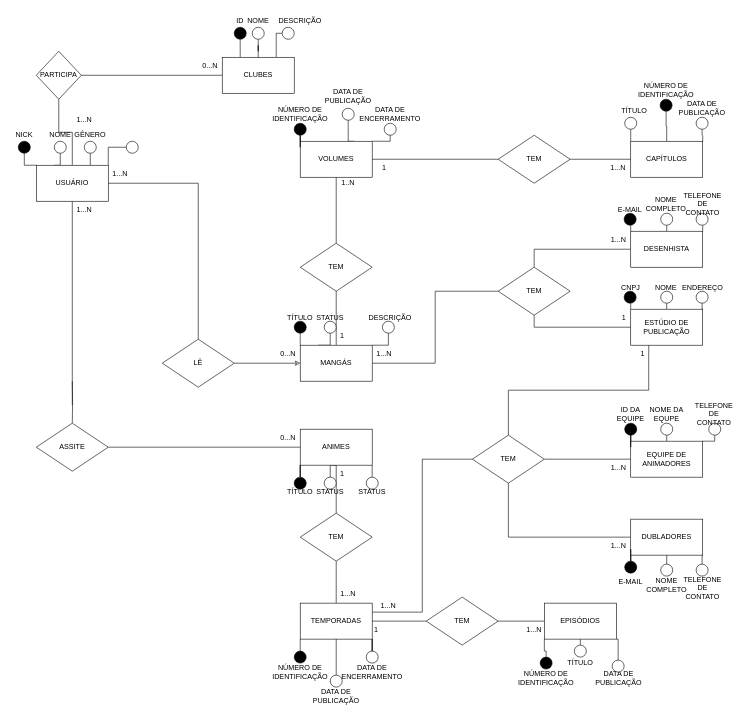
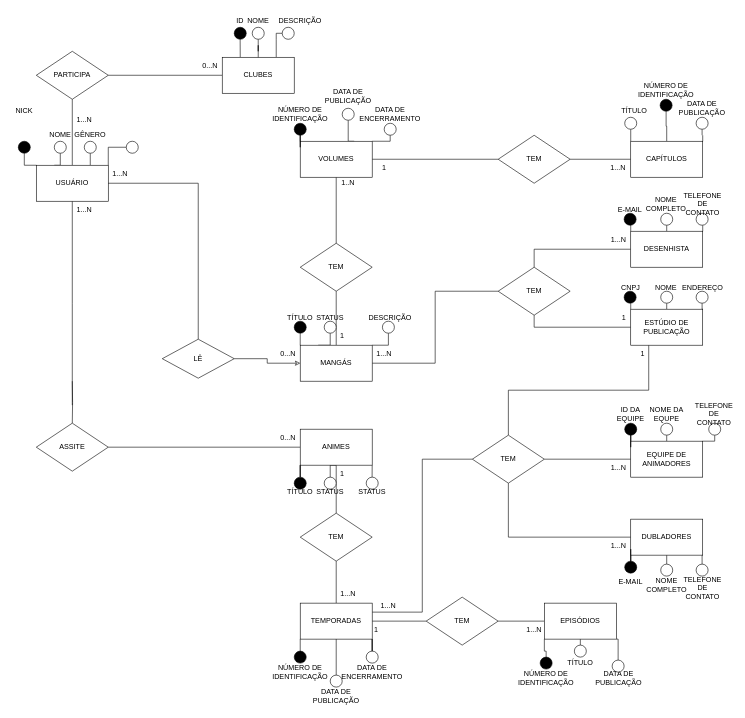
node "PARTICIPA": size 45x48 -> 72x48
node "NICK": moved (24, 135) -> (24, 111)
node "LÊ": size 72x48 -> 72x39
